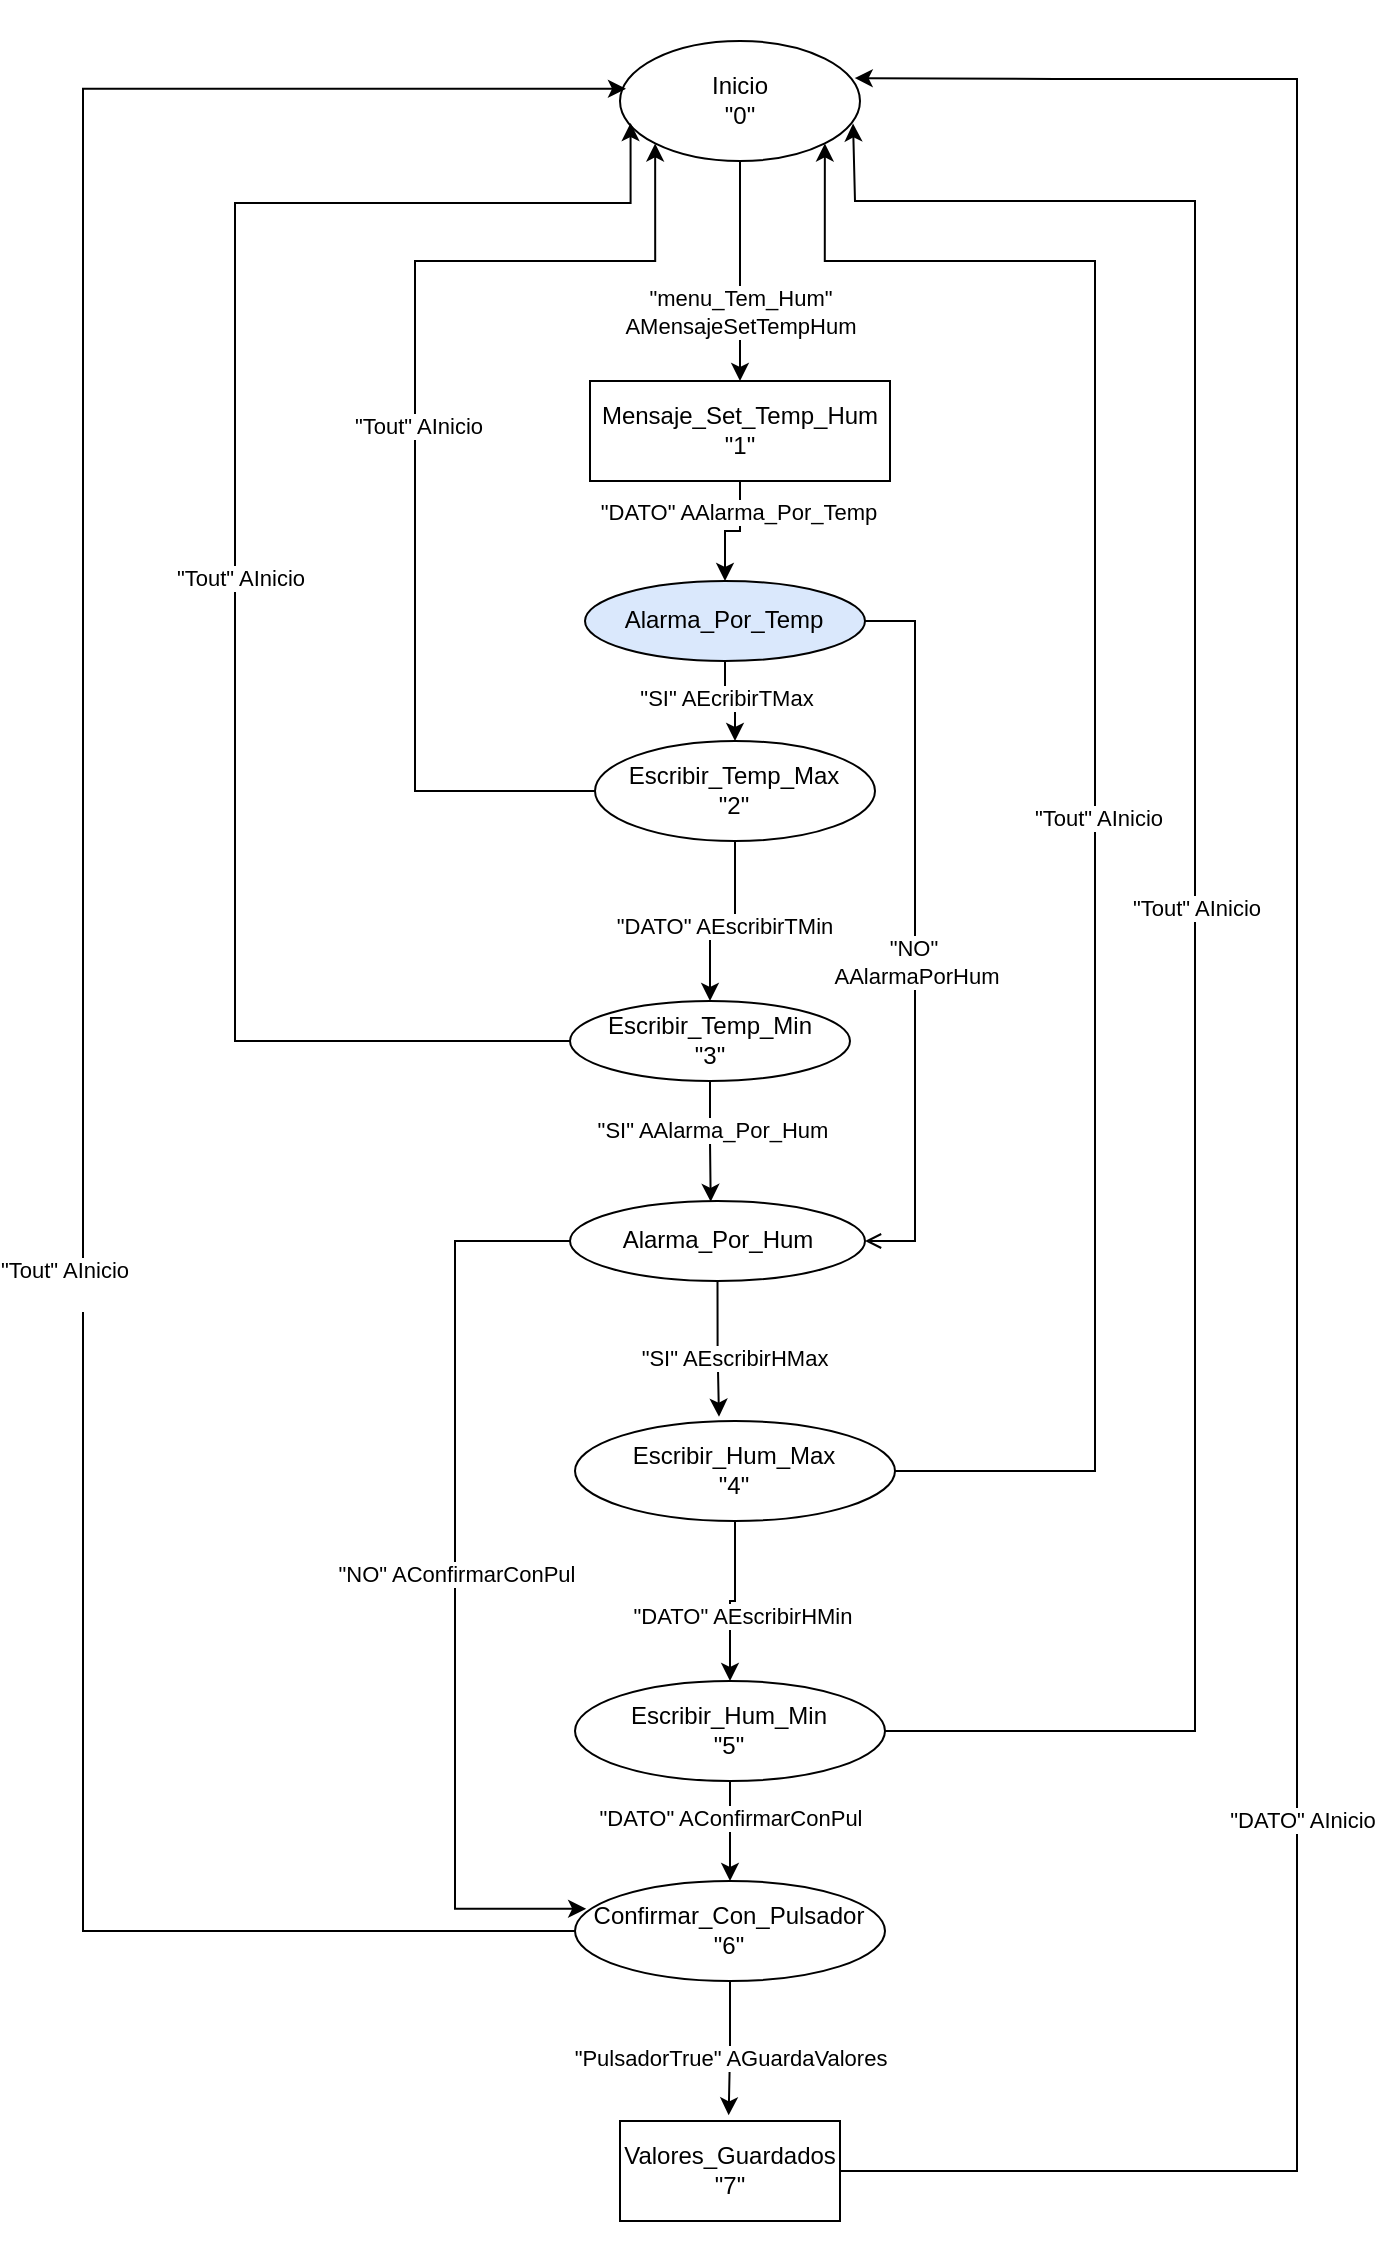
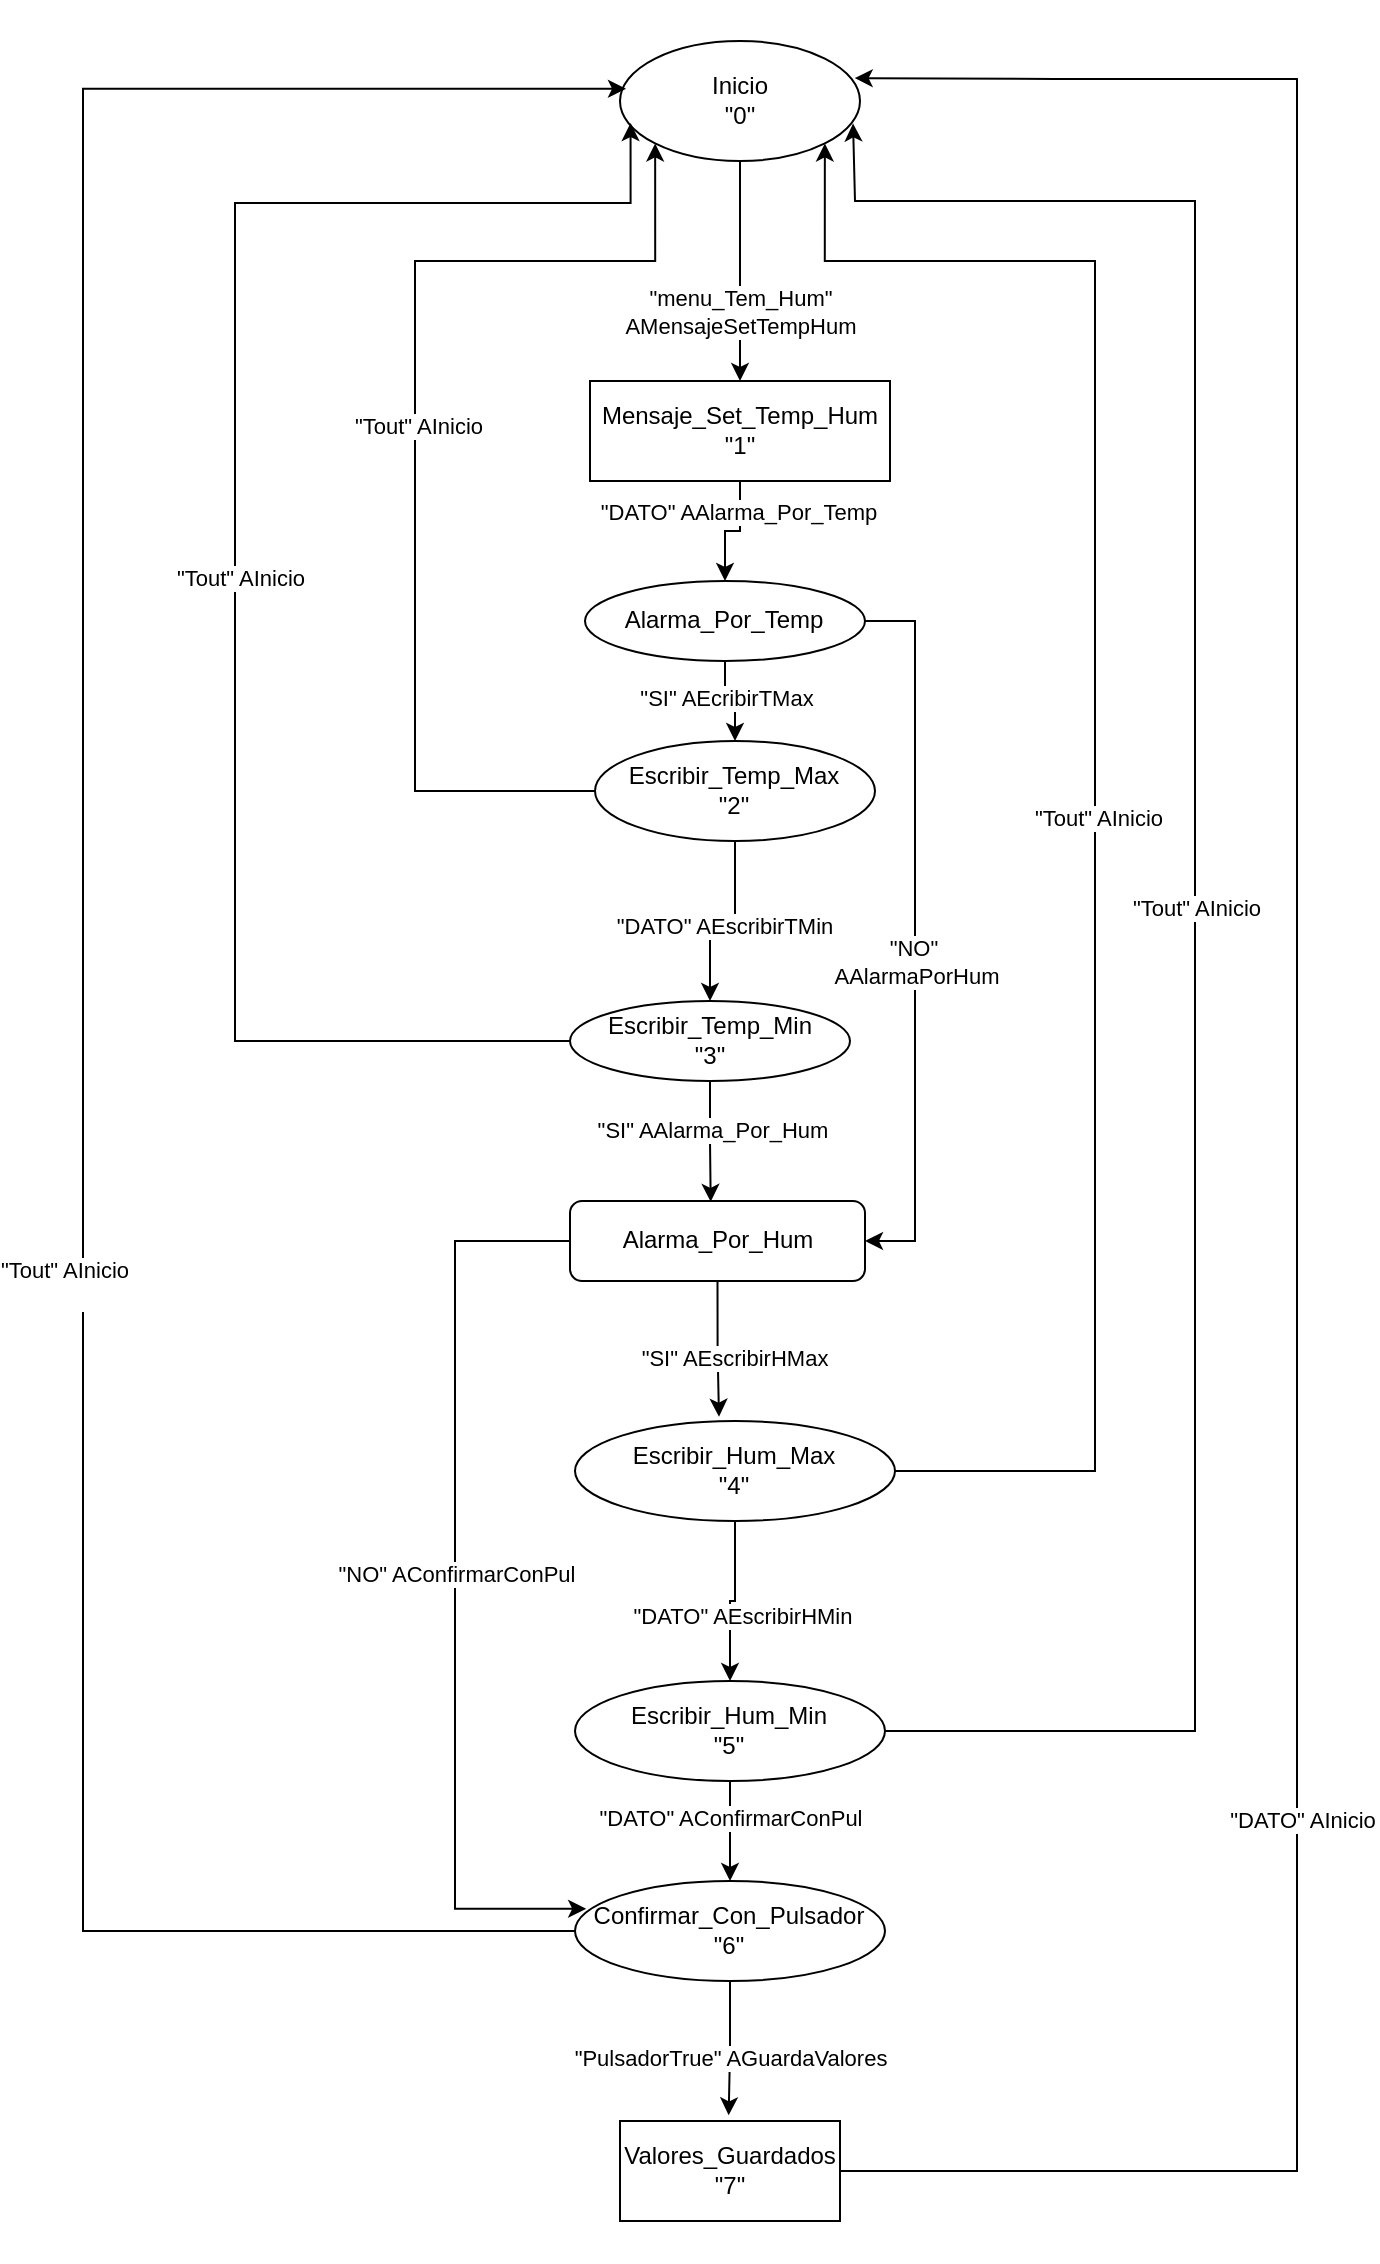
node "Alarma_Por_Temp": fillcolor #dae8fc -> #ffffff
node "Alarma_Por_Hum": shape ellipse -> rounded rectangle
edge "Alarma_Por_Temp" -> "Alarma_Por_Hum": arrowhead open -> classic
